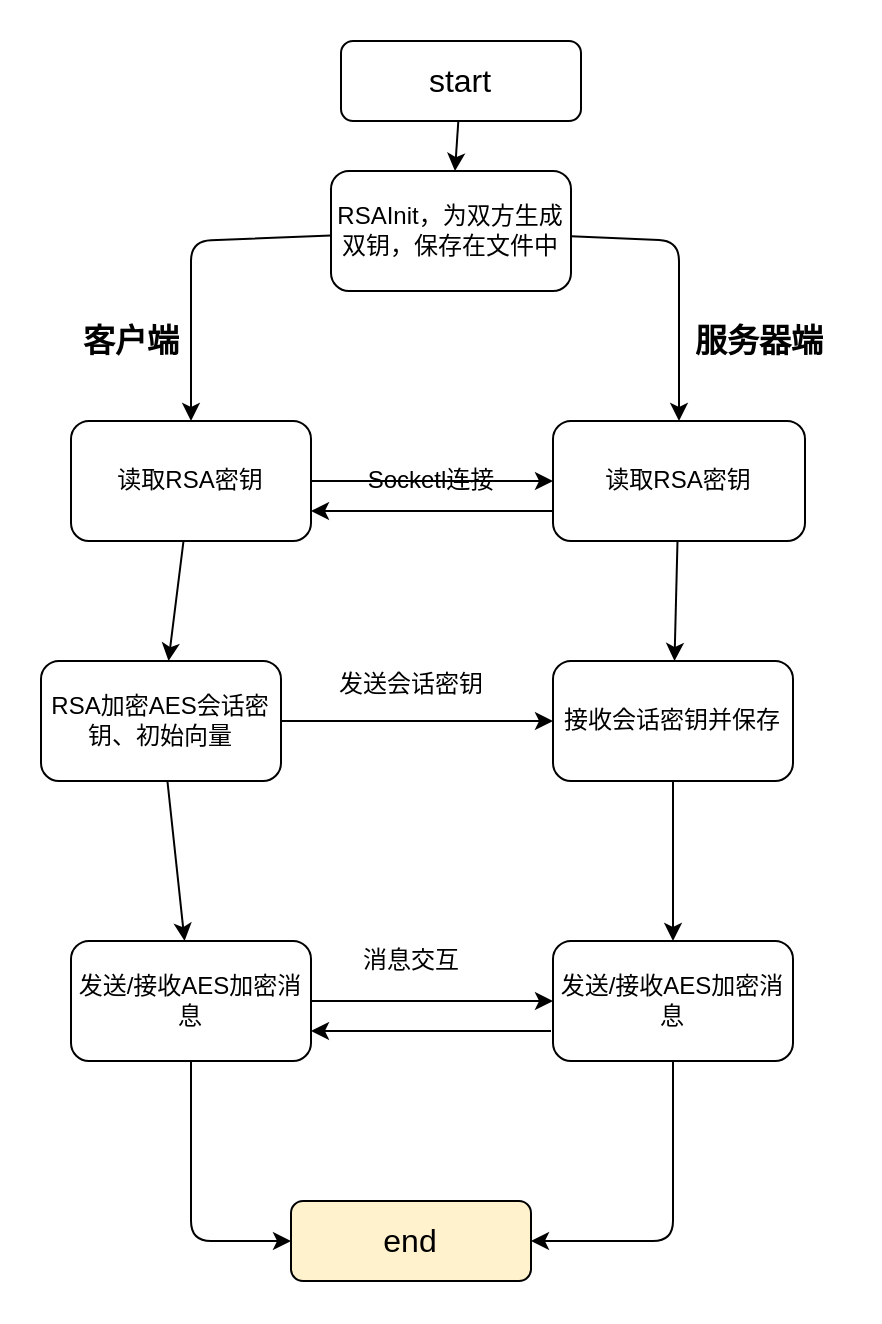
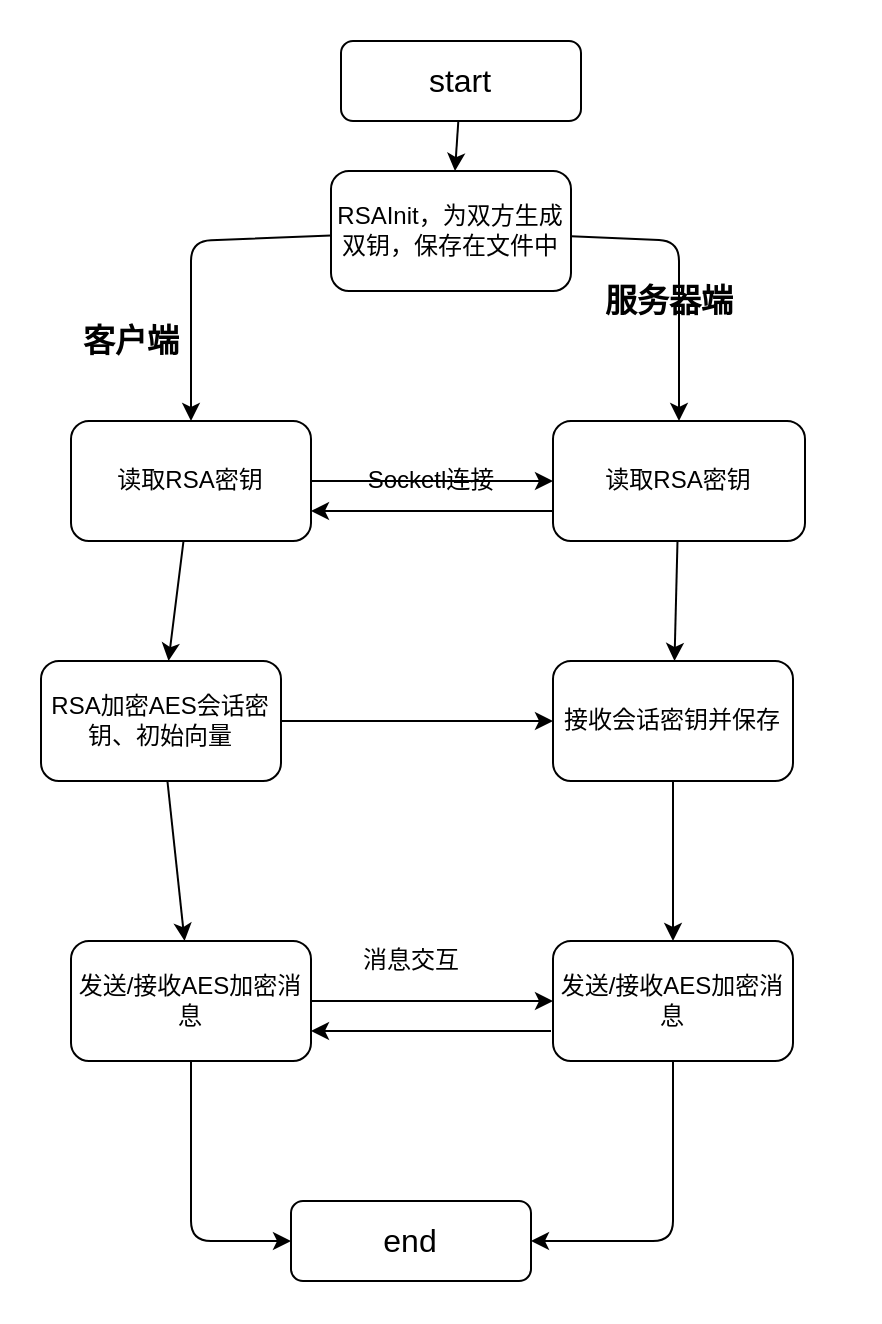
node "服务器端": moved (759, 341) -> (669, 301)
node "发送会话密钥": removed
node "end": fillcolor #fff2cc -> #ffffff
